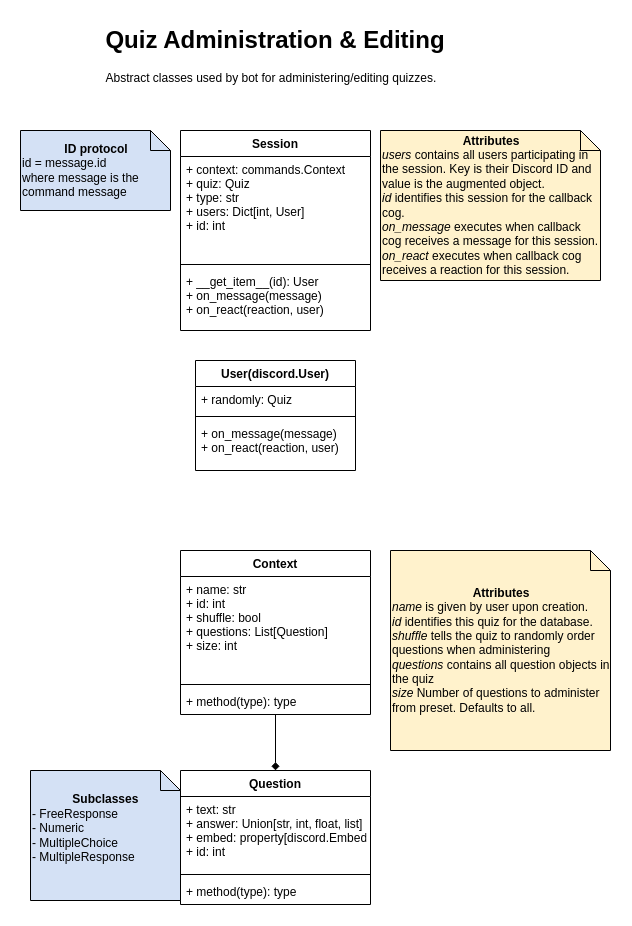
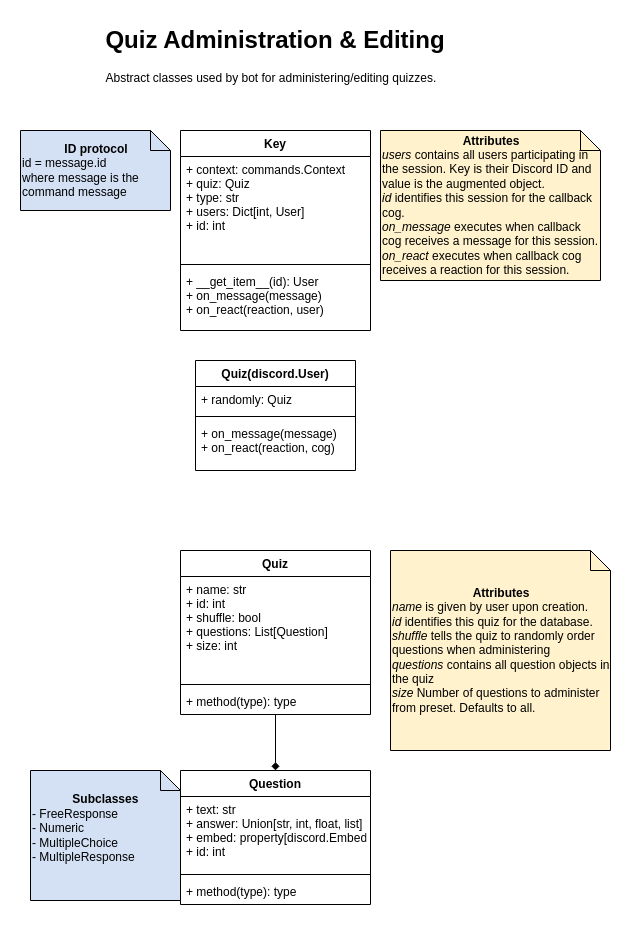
node "Session": label "Session" -> "Key"
node "User(discord.User)": label "User(discord.User)" -> "Quiz(discord.User)"
node "+ on_message(message) + on_react(reaction, user)": label "+ on_message(message) + on_react(reaction, user)" -> "+ on_message(message) + on_react(reaction, cog)"
node "Context": label "Context" -> "Quiz"
